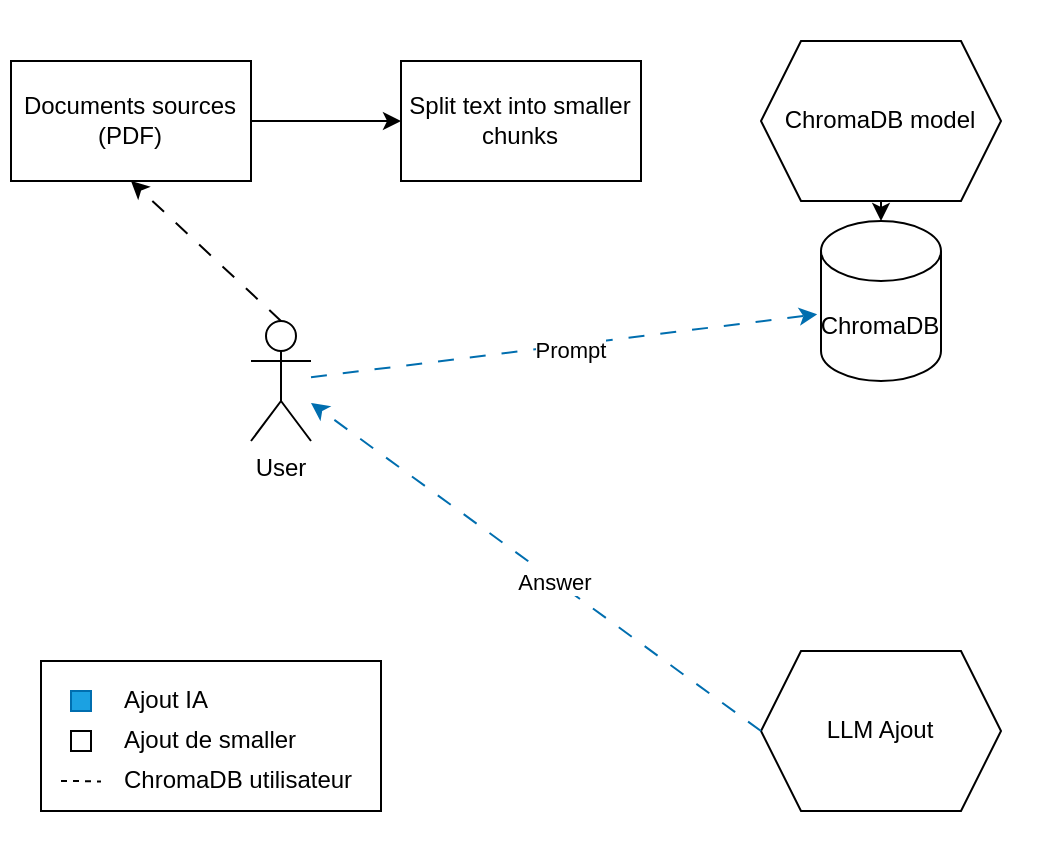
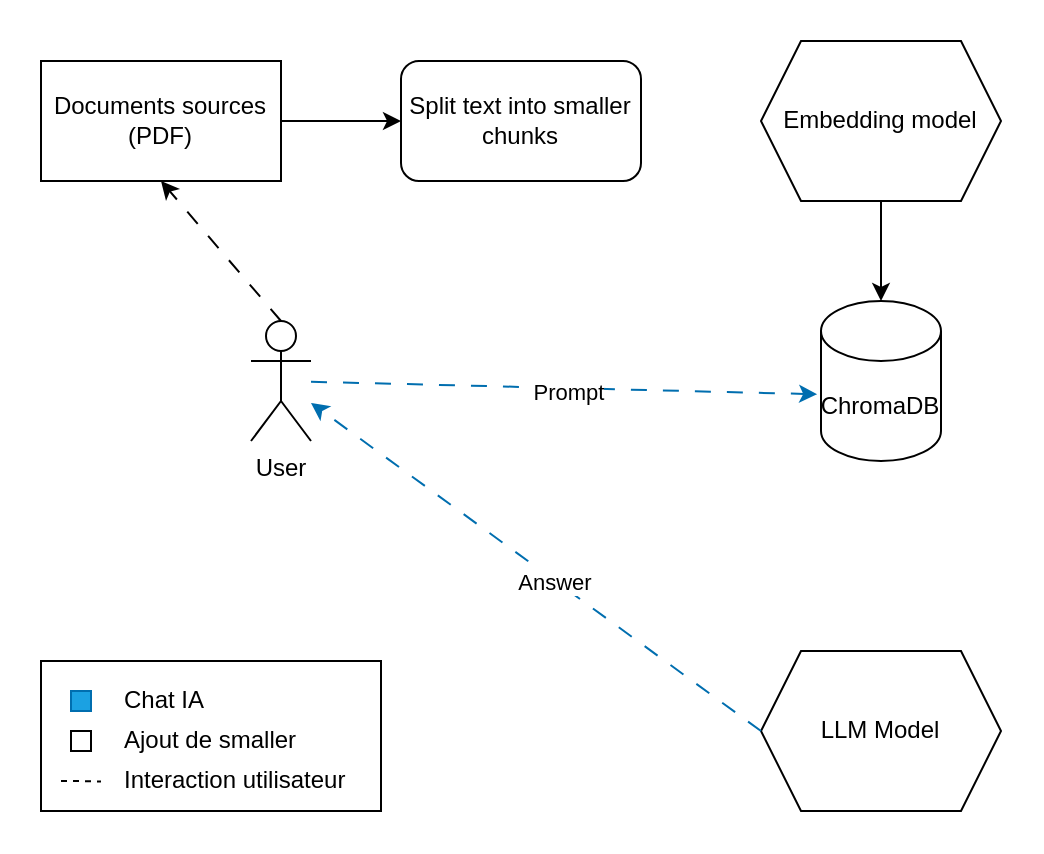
node "Documents sources (PDF)": moved (131, 121) -> (161, 121)
node "Split text into smaller chunks": shape rectangle -> rounded rectangle
node "ChromaDB model": label "ChromaDB model" -> "Embedding model"
node "ChromaDB": moved (881, 301) -> (881, 381)
node "Ajout IA": label "Ajout IA" -> "Chat IA"
node "LLM Ajout": label "LLM Ajout" -> "LLM Model"
node "ChromaDB utilisateur": label "ChromaDB utilisateur" -> "Interaction utilisateur"
